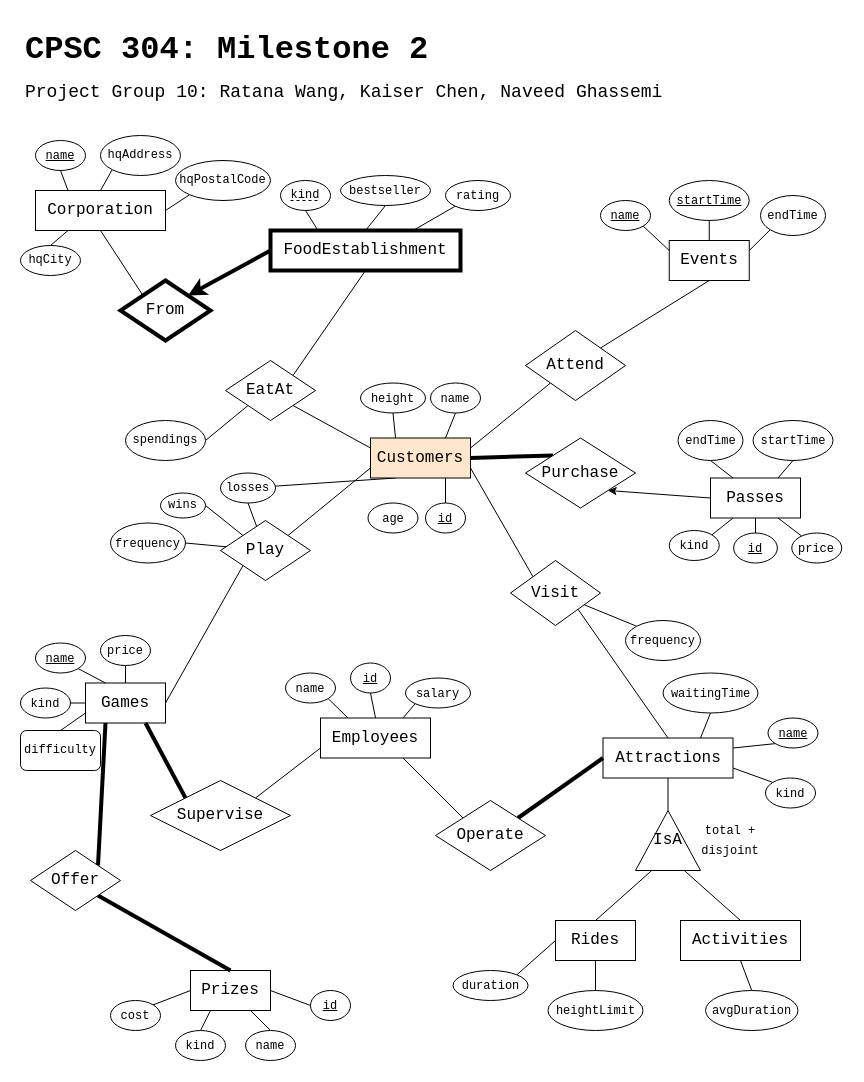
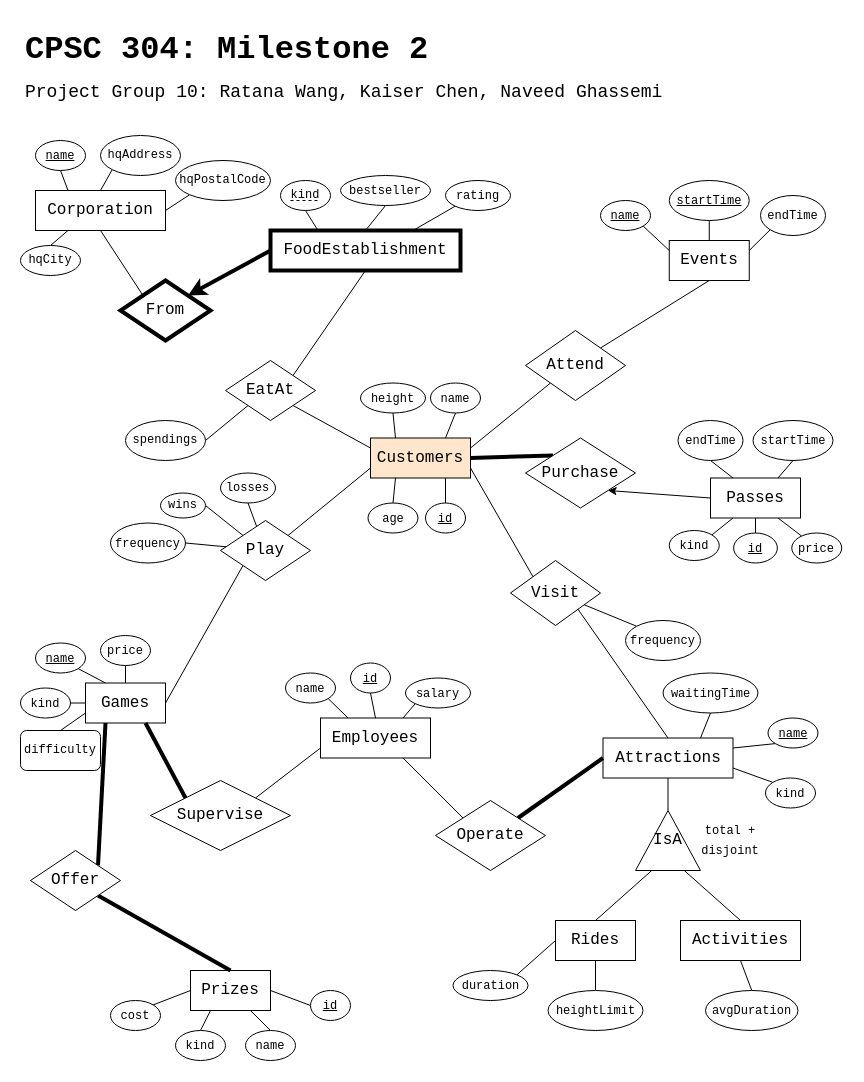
edge "Customers" -- "losses": now "Customers" -- "age"
